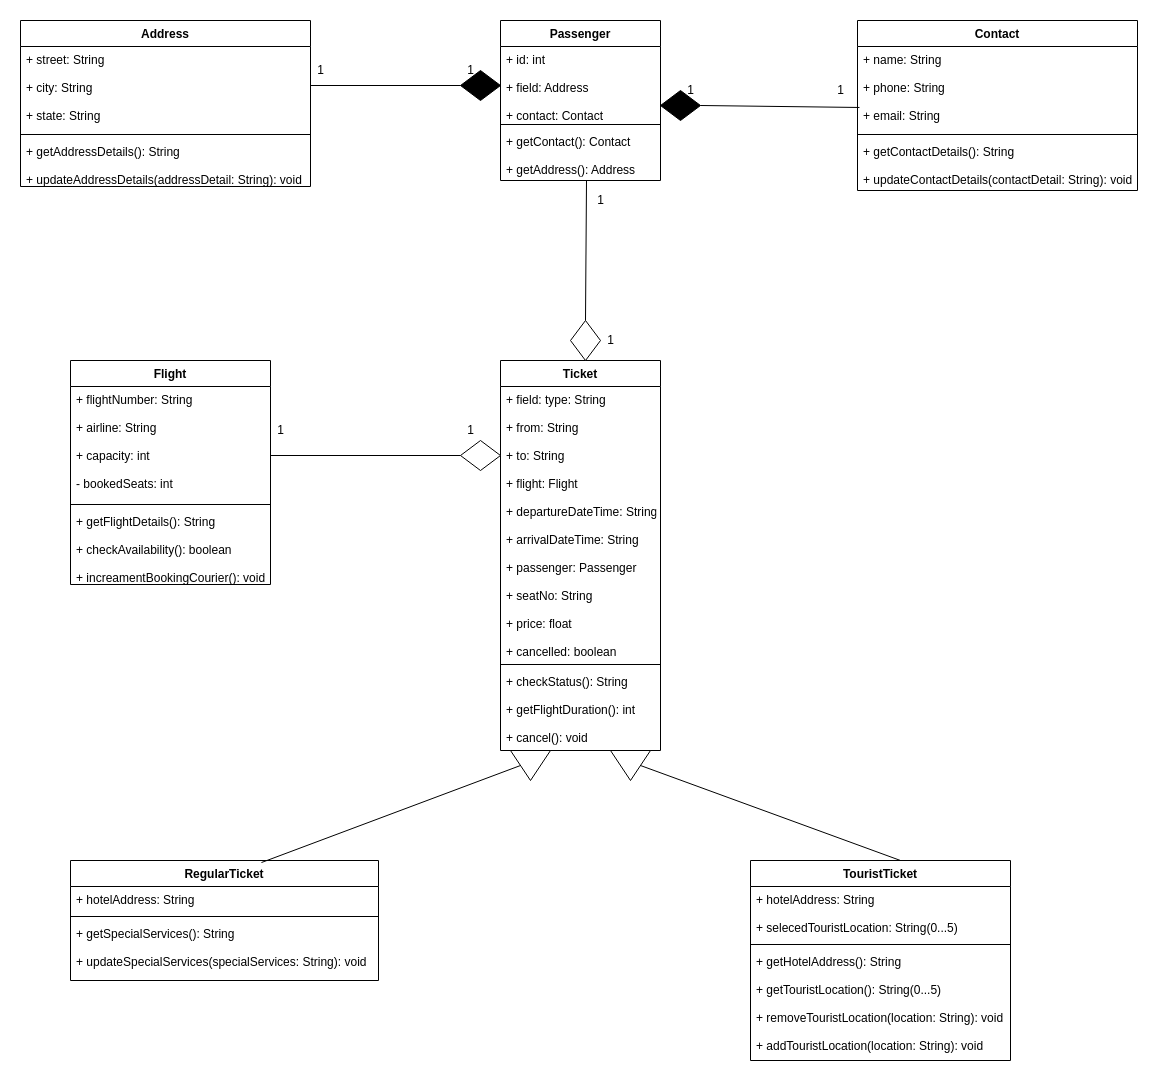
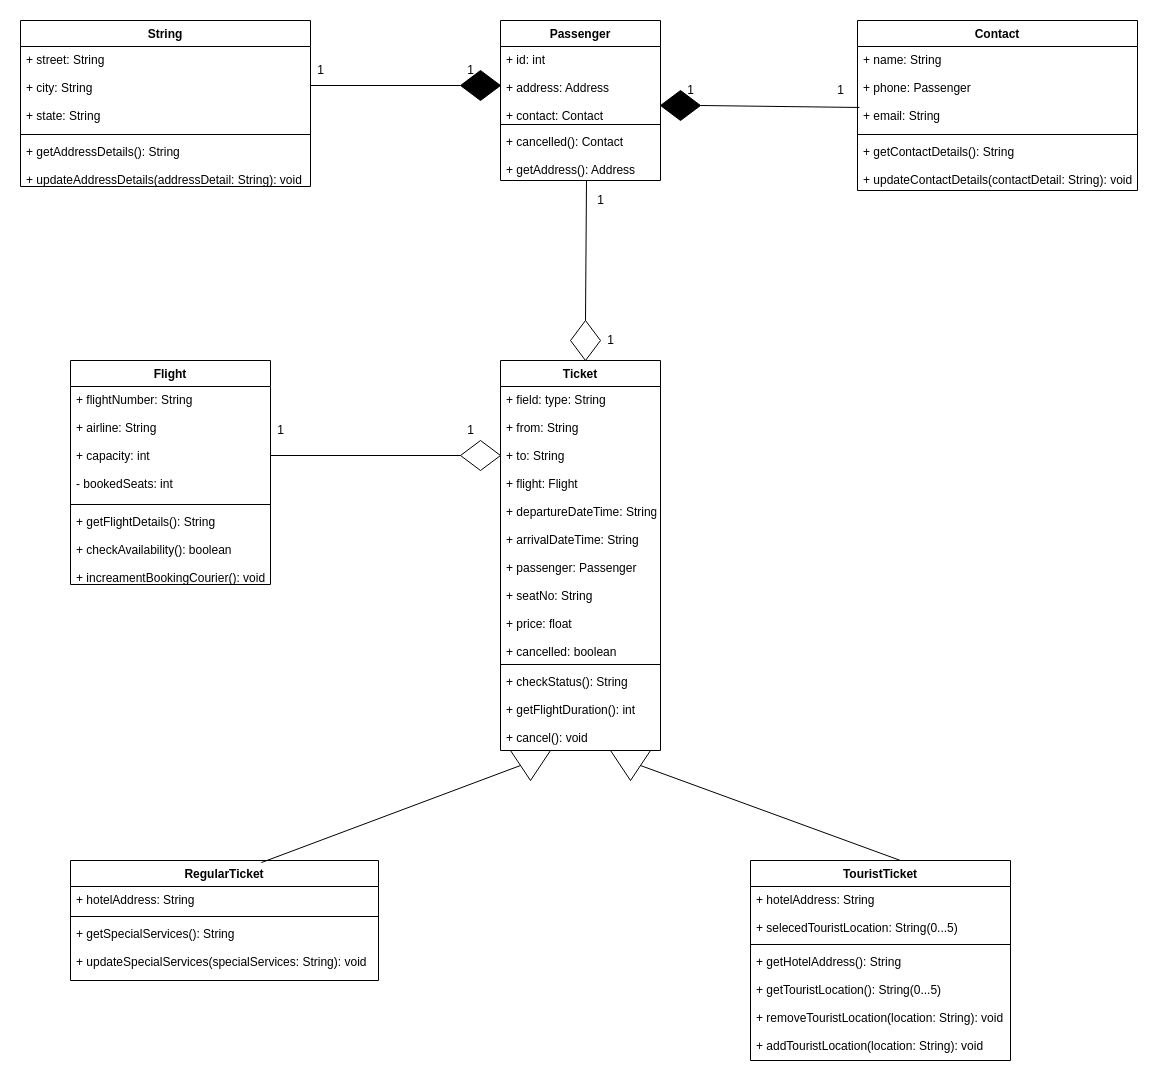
node "Address": label "Address" -> "String"
node "+ id: int + field: Address + contact: Contact": label "+ id: int + field: Address + contact: Contact" -> "+ id: int + address: Address + contact: Contact"
node "+ name: String + phone: String + email: String": label "+ name: String + phone: String + email: String" -> "+ name: String + phone: Passenger + email: String"
node "+ getContact(): Contact + getAddress(): Address": label "+ getContact(): Contact + getAddress(): Address" -> "+ cancelled(): Contact + getAddress(): Address"
